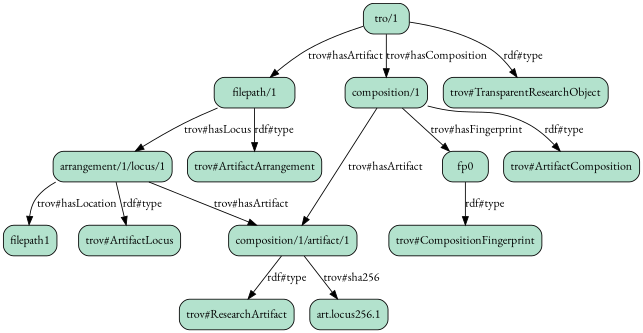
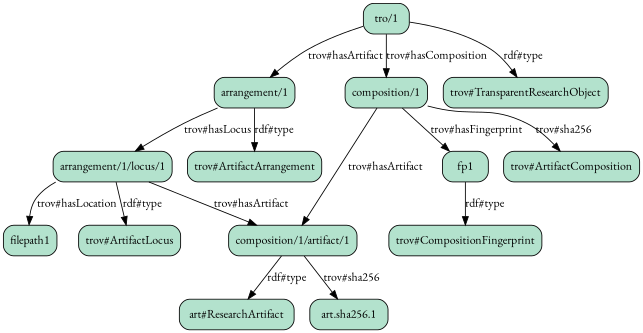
node "filepath/1": label "filepath/1" -> "arrangement/1"
edge "composition/1" -> "trov#ArtifactComposition": label "rdf#type" -> "trov#sha256"
node "fp0": label "fp0" -> "fp1"
node "trov#ResearchArtifact": label "trov#ResearchArtifact" -> "art#ResearchArtifact"
node "art.locus256.1": label "art.locus256.1" -> "art.sha256.1"
